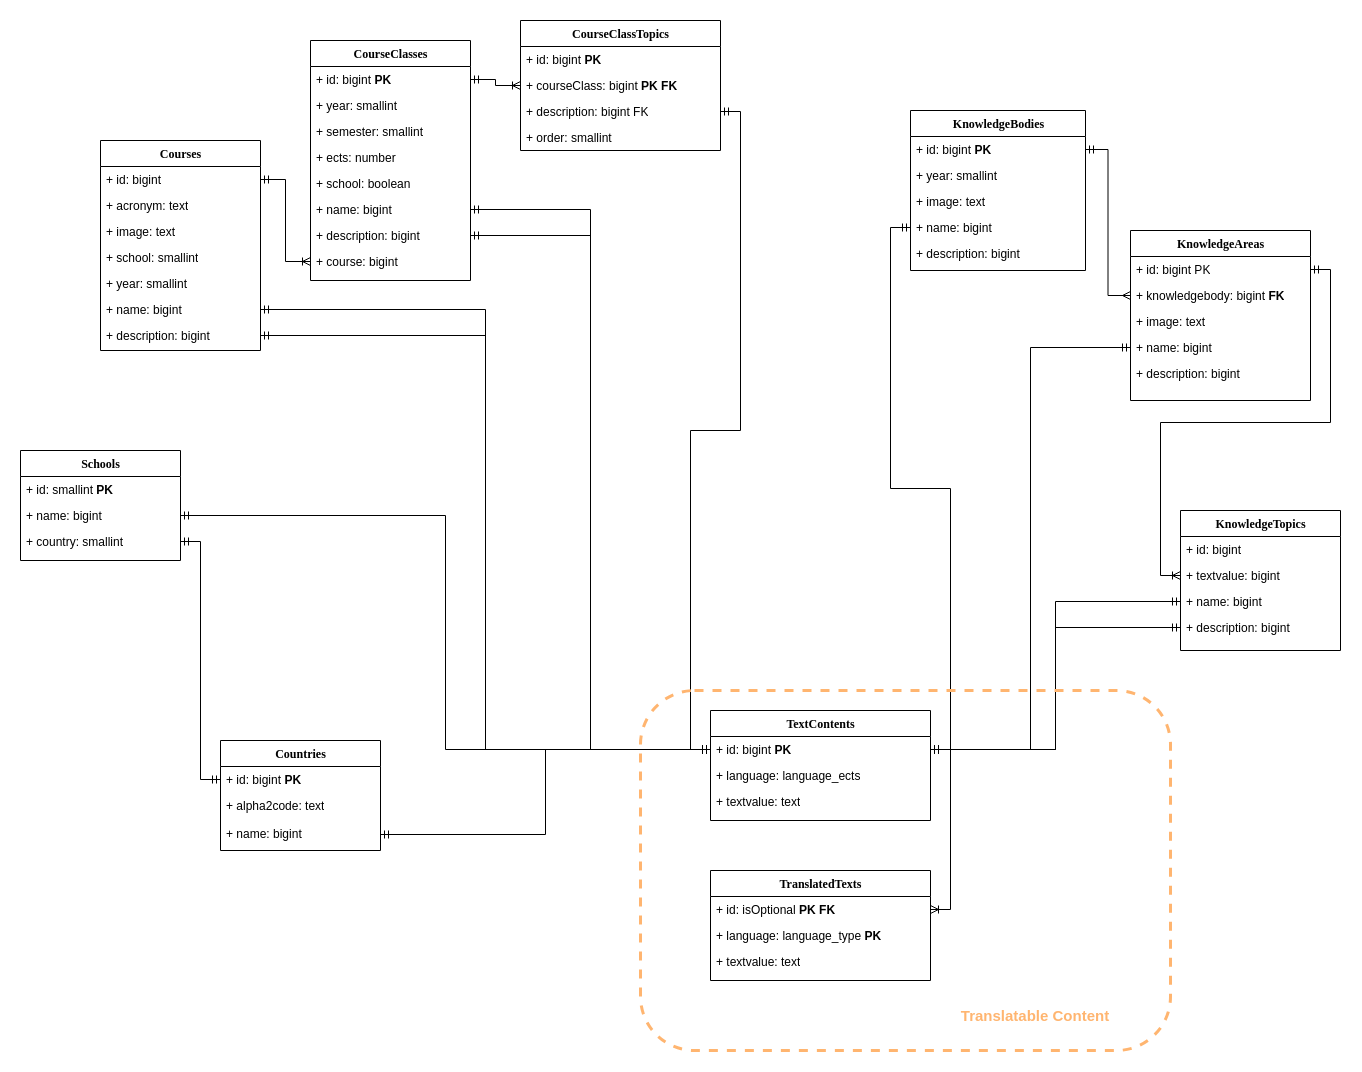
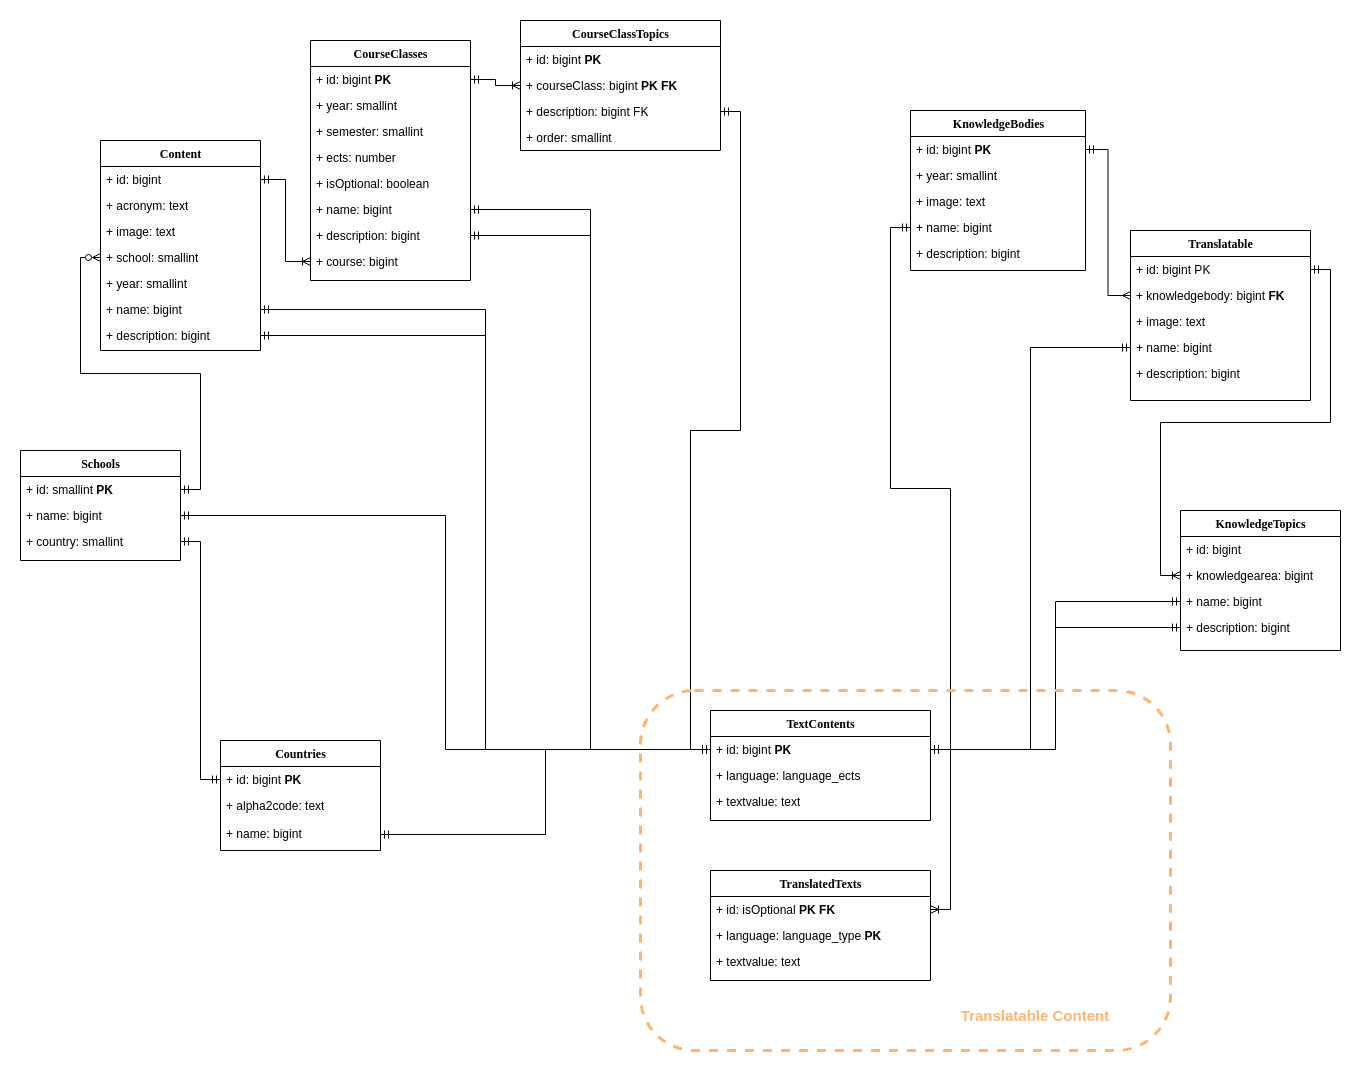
node "Courses": label "Courses" -> "Content"
node "+ school: boolean": label "+ school: boolean" -> "+ isOptional: boolean"
node "KnowledgeAreas": label "KnowledgeAreas" -> "Translatable"
edge "+ school: smallint" -- "+ id: smallint PK": added
node "+ textvalue: bigint": label "+ textvalue: bigint" -> "+ knowledgearea: bigint"
